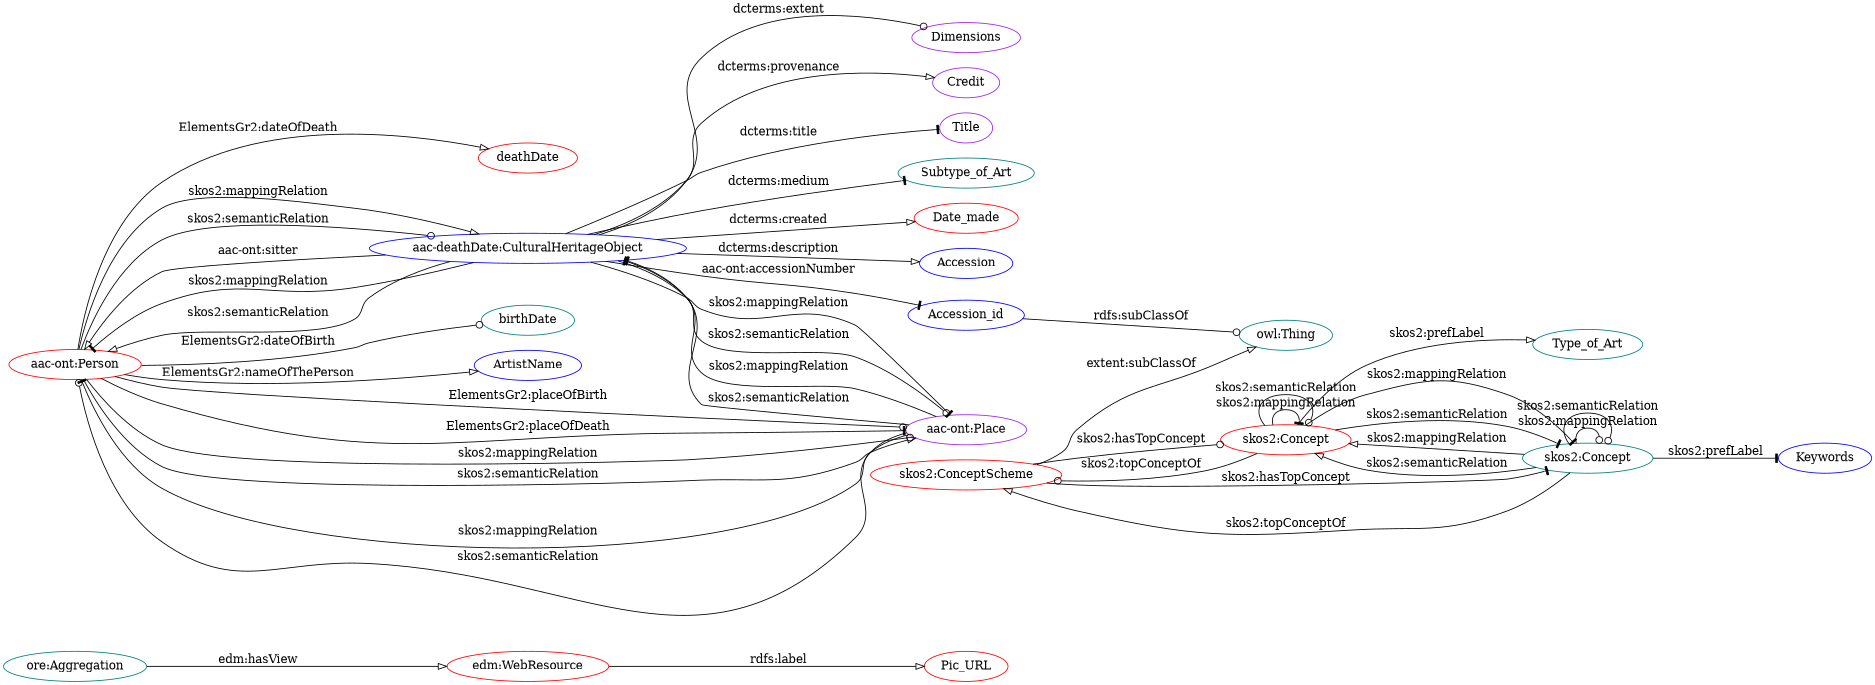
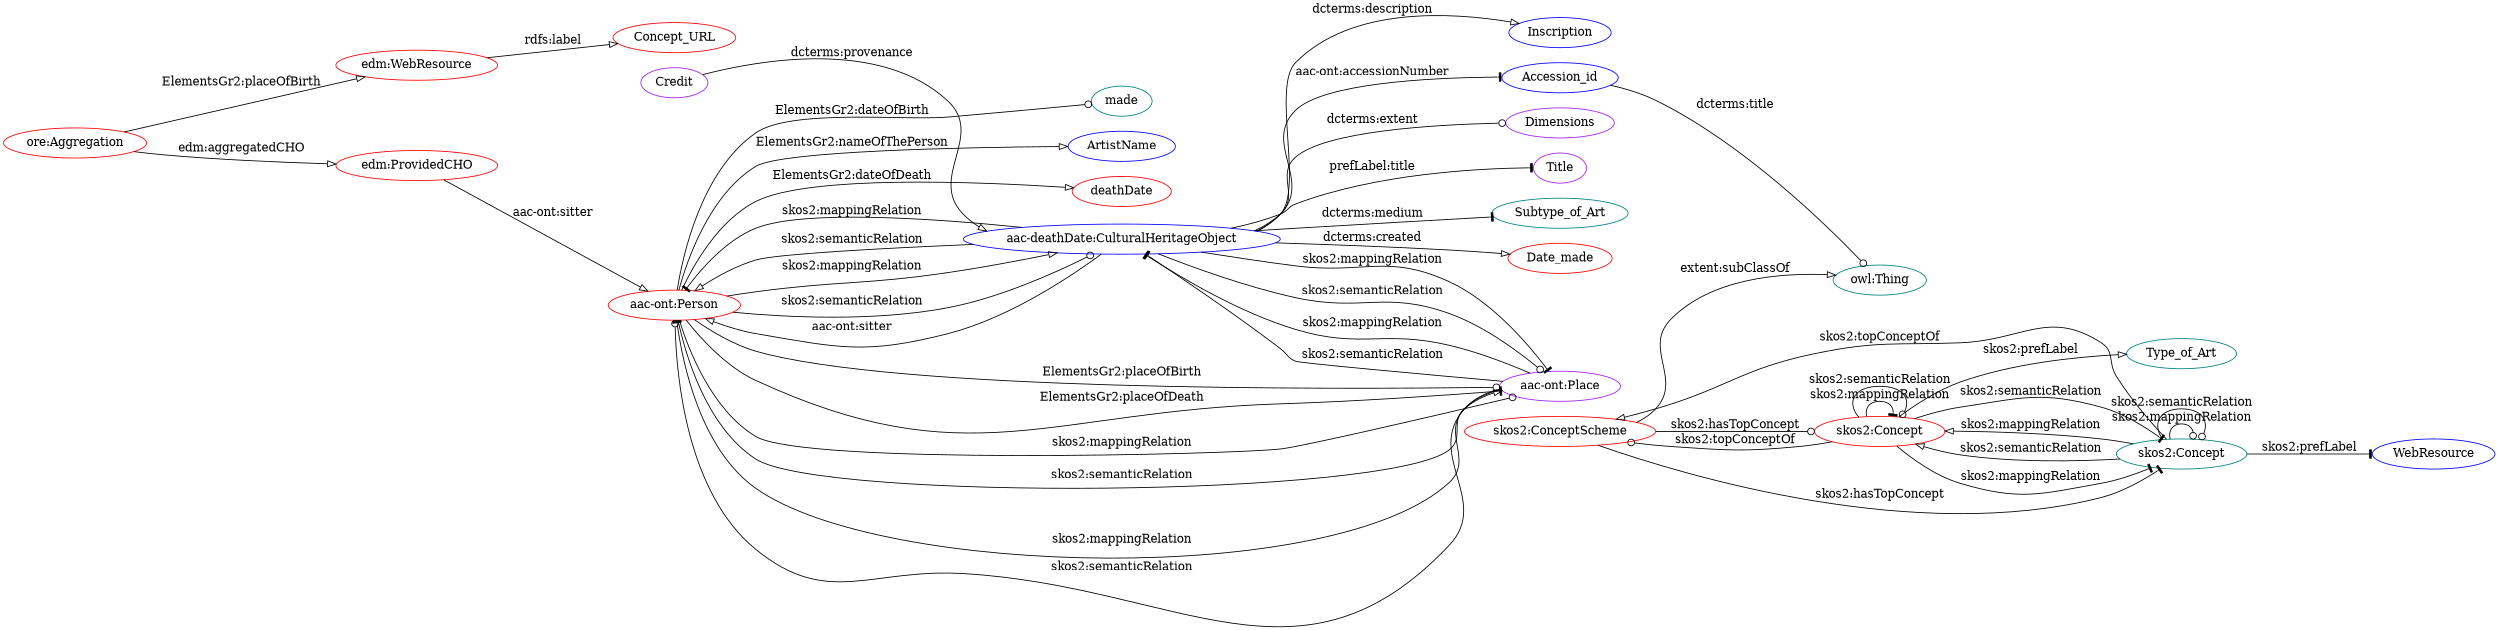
edge "aac-deathDate:CulturalHeritageObject" -> "Credit": reversed
edge "aac-deathDate:CulturalHeritageObject" -> "Title": label "dcterms:title" -> "prefLabel:title"
node "edm:ProvidedCHO": added
node "Accession": label "Accession" -> "Inscription"
edge "Accession_id" -> "owl:Thing": label "rdfs:subClassOf" -> "dcterms:title"
node "birthDate": label "birthDate" -> "made"
node "Keywords": label "Keywords" -> "WebResource"
edge "ore:Aggregation" -> "edm:WebResource": label "edm:hasView" -> "ElementsGr2:placeOfBirth"
node "ore:Aggregation": color teal -> red
node "Pic_URL": label "Pic_URL" -> "Concept_URL"
